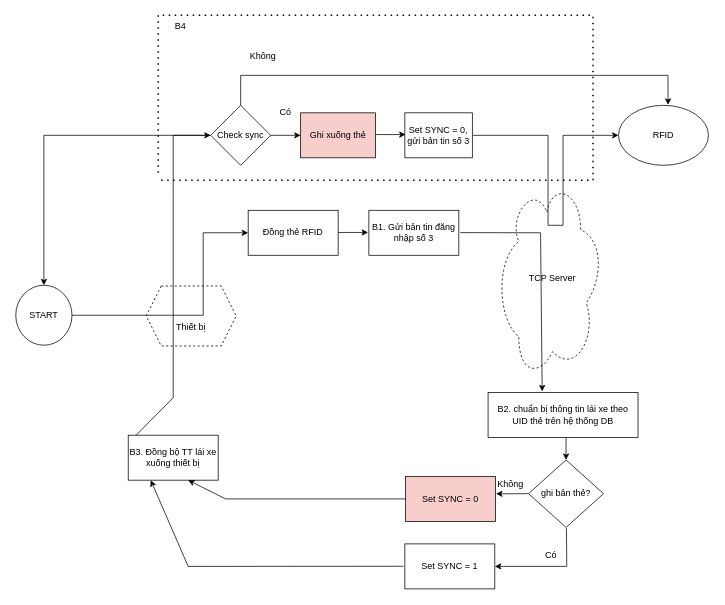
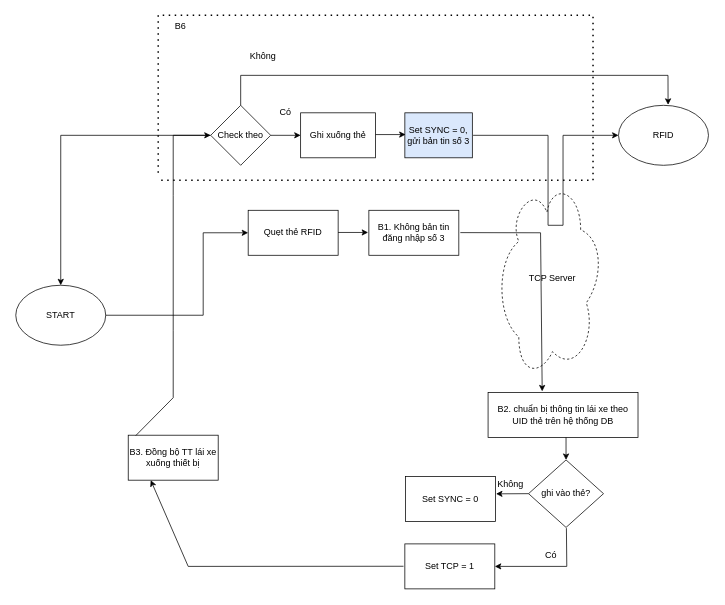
node "B4": label "B4" -> "B6"
node "Check sync": label "Check sync" -> "Check theo"
node "Ghi xuống thẻ": fillcolor #f8cecc -> #ffffff
node "Set SYNC = 0, gửi bản tin số 3": fillcolor #ffffff -> #dae8fc
node "Đồng thẻ RFID": label "Đồng thẻ RFID" -> "Quẹt thẻ RFID"
node "B1. Gửi bản tin đăng nhập số 3": label "B1. Gửi bản tin đăng nhập số 3" -> "B1. Không bản tin đăng nhập số 3"
node "START": size 56x60 -> 90x60
node "Thiết bị": removed
edge "Set SYNC = 0" -> "B3. Đồng bộ TT lái xe xuống thiết bị": removed
node "ghi bản thẻ?": label "ghi bản thẻ?" -> "ghi vào thẻ?"
node "Set SYNC = 0": fillcolor #f8cecc -> #ffffff
node "Set SYNC = 1": label "Set SYNC = 1" -> "Set TCP = 1"
